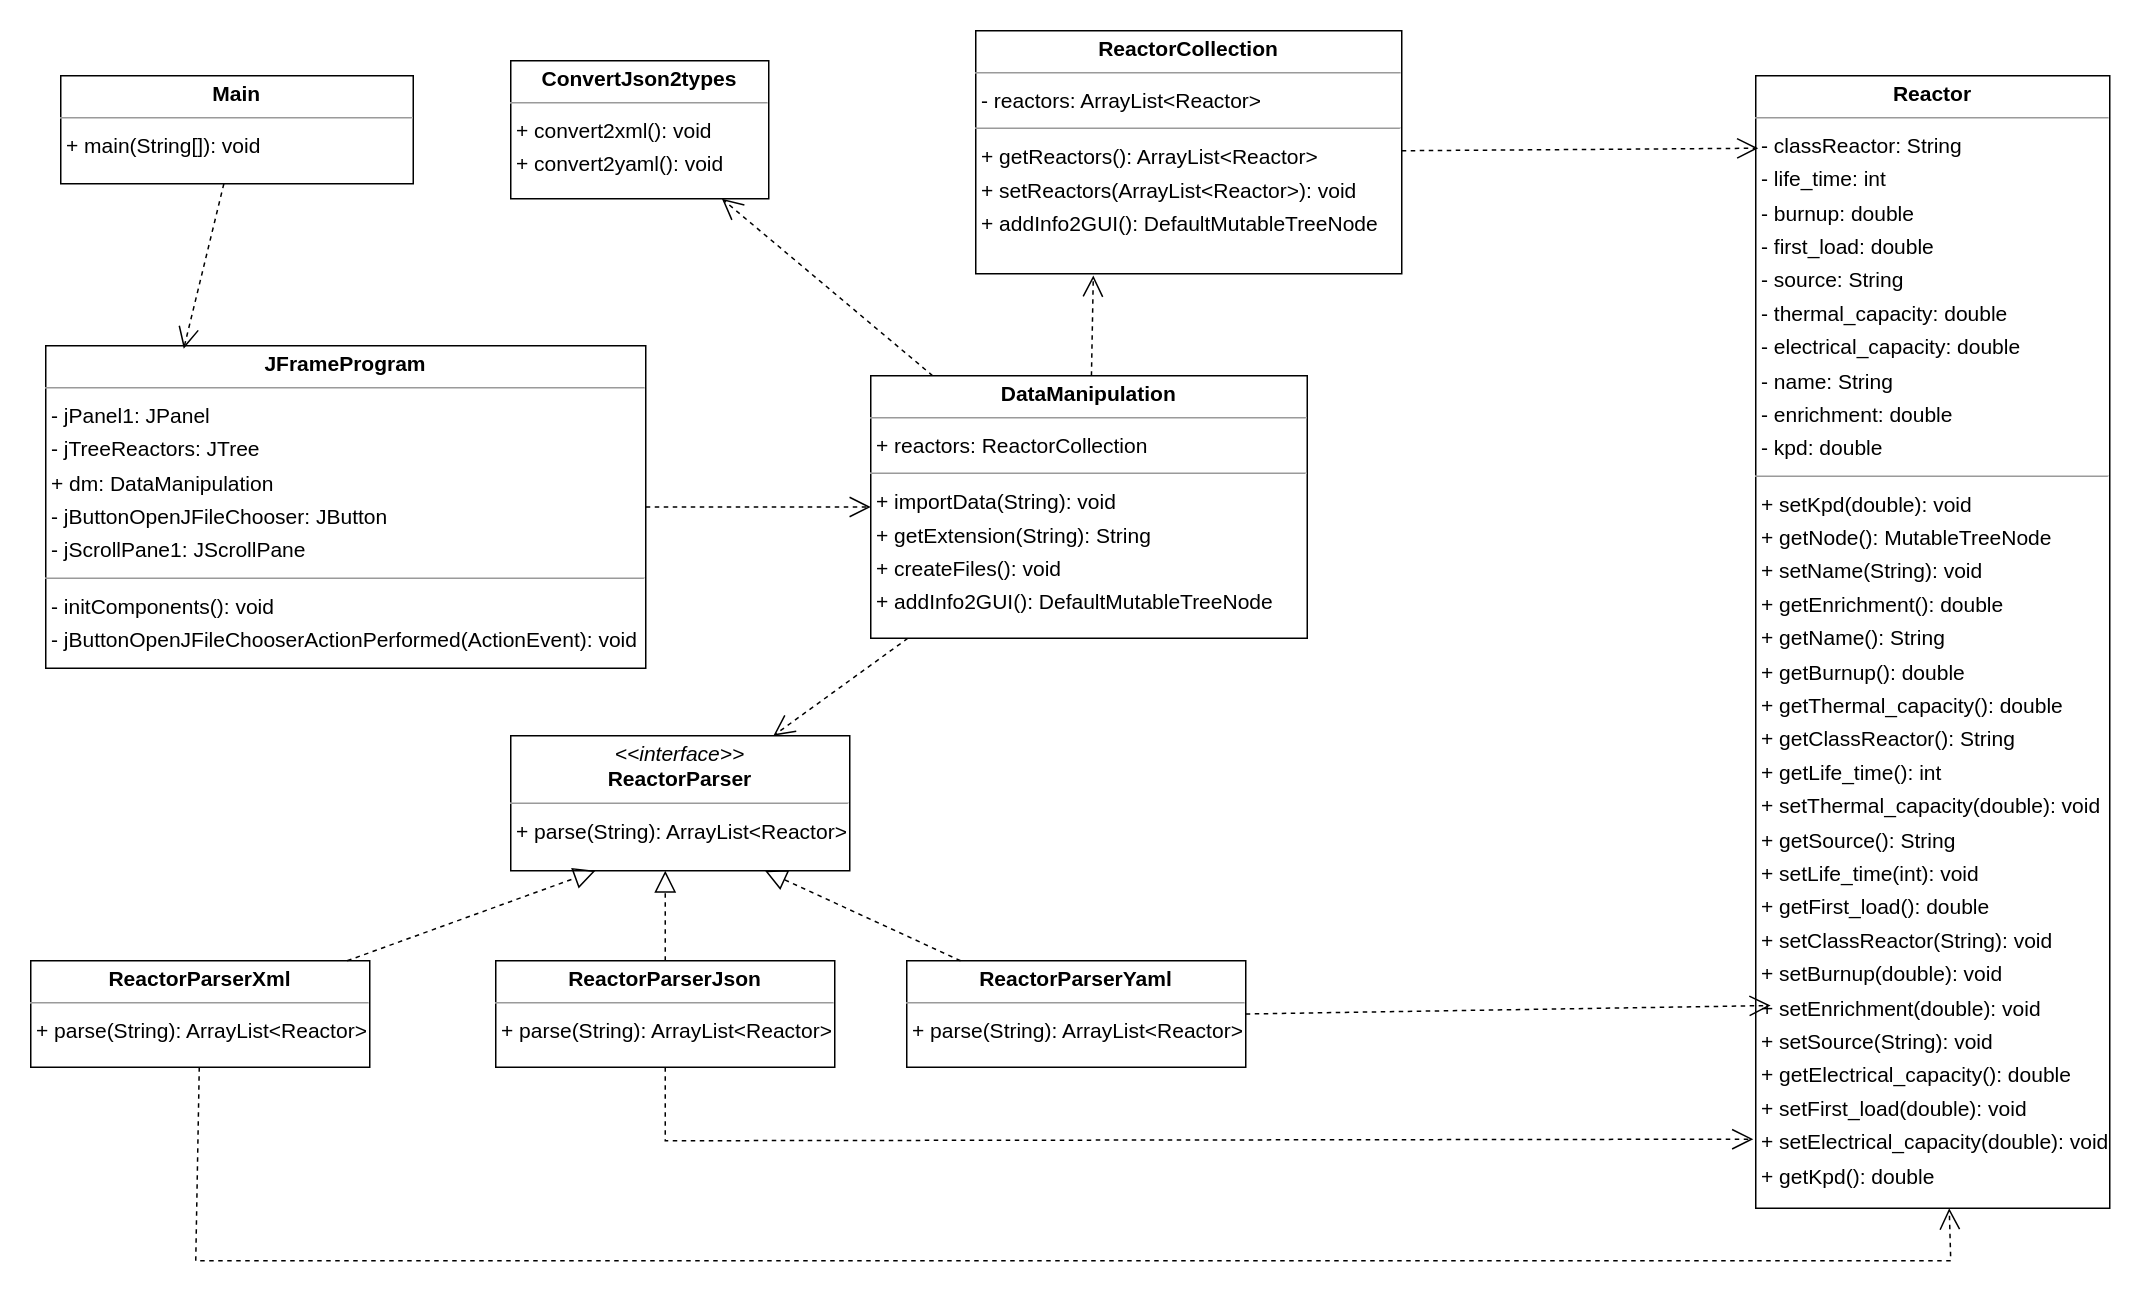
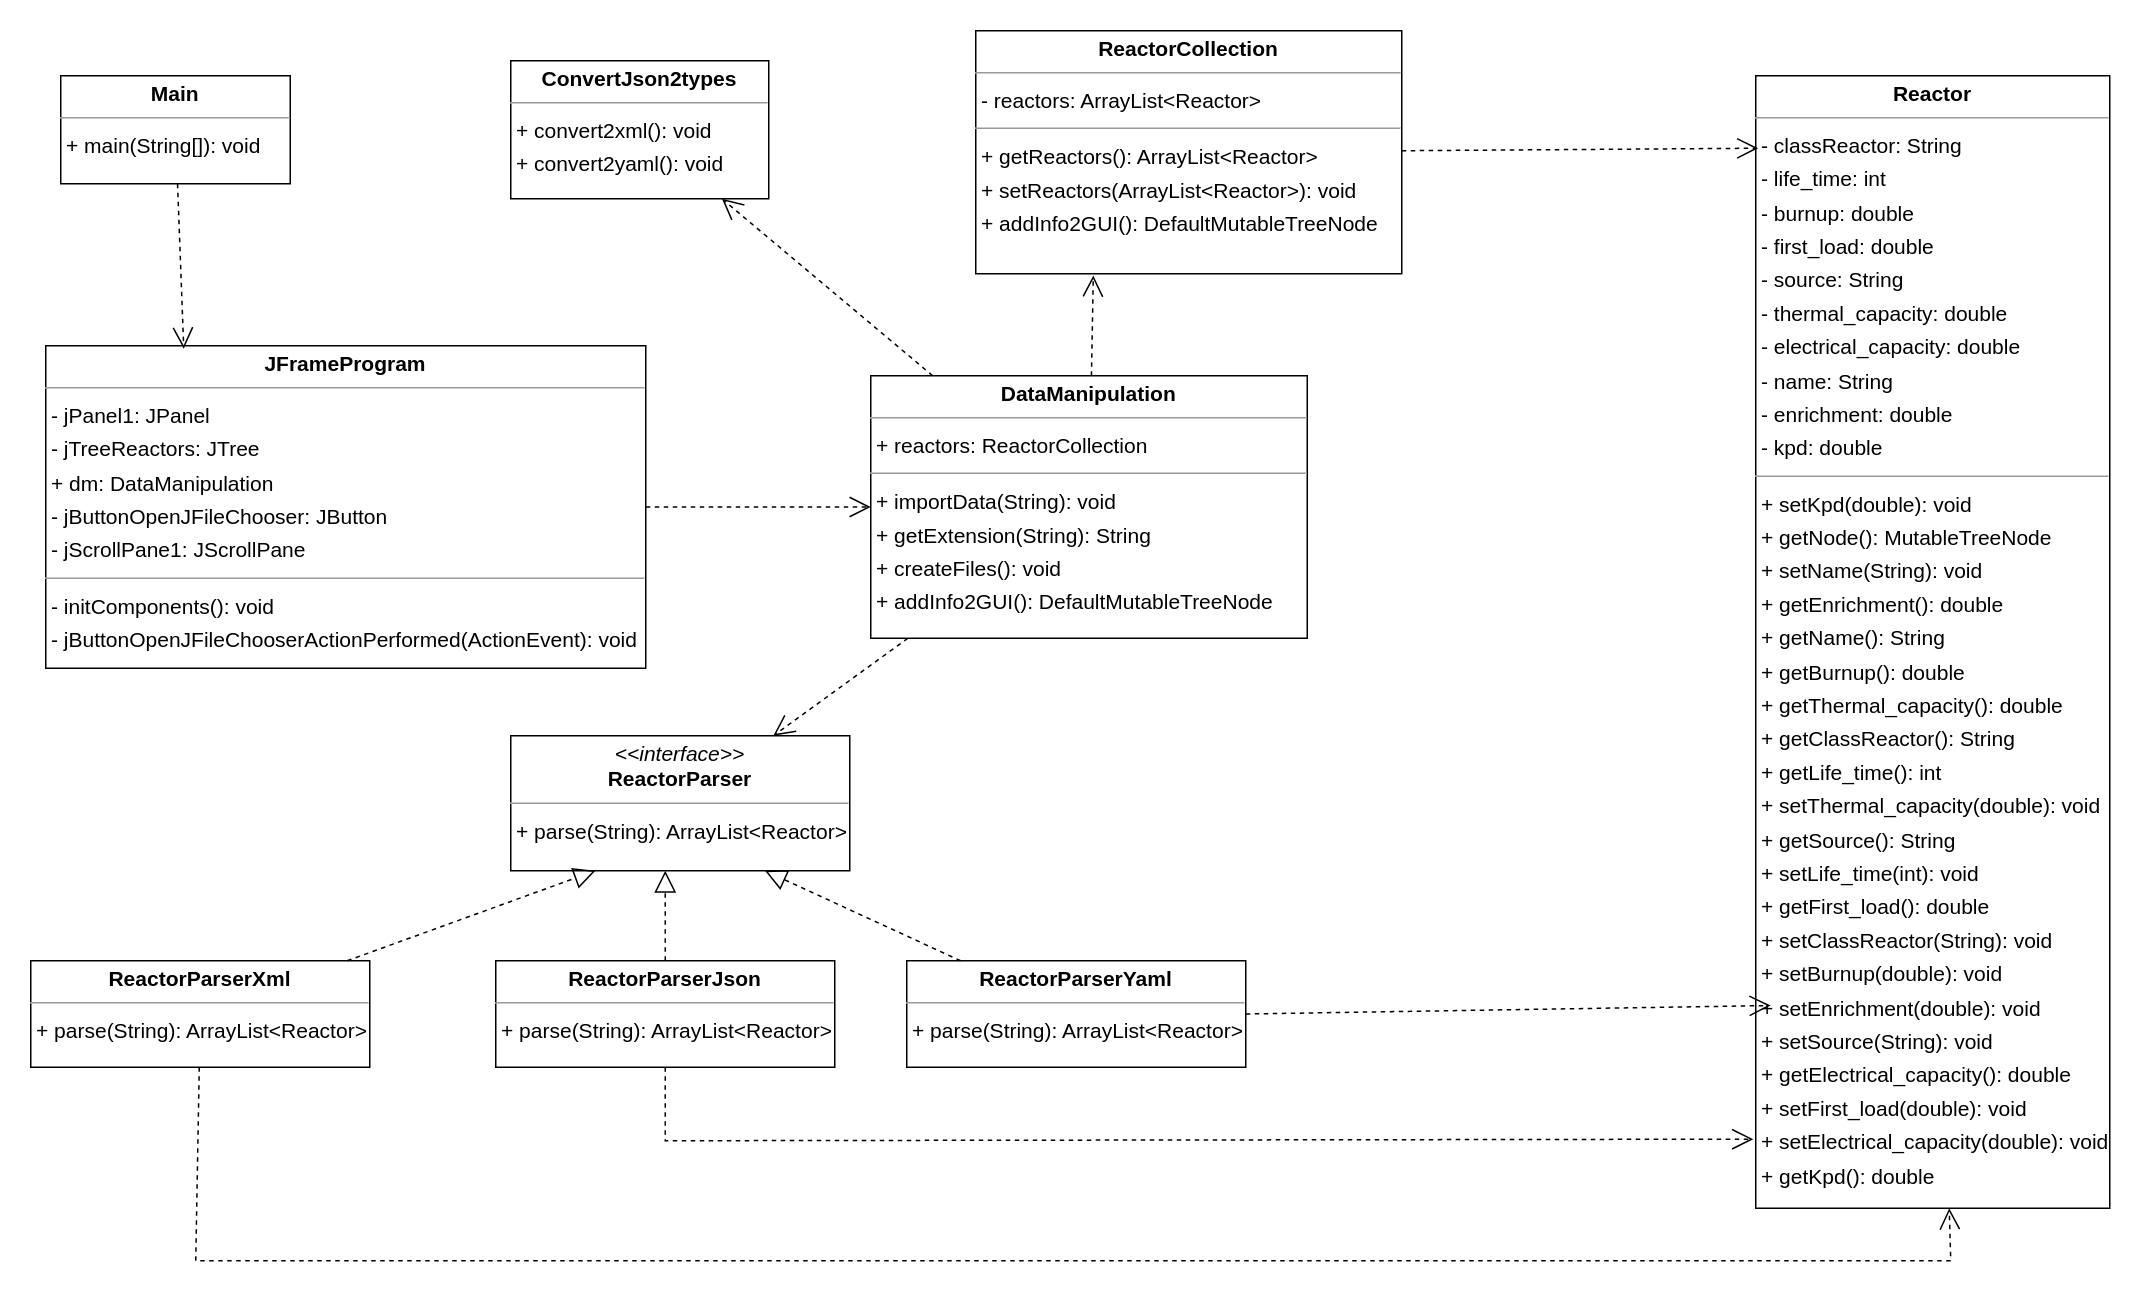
node "Main + main(String[]): void": size 353x108 -> 230x108
